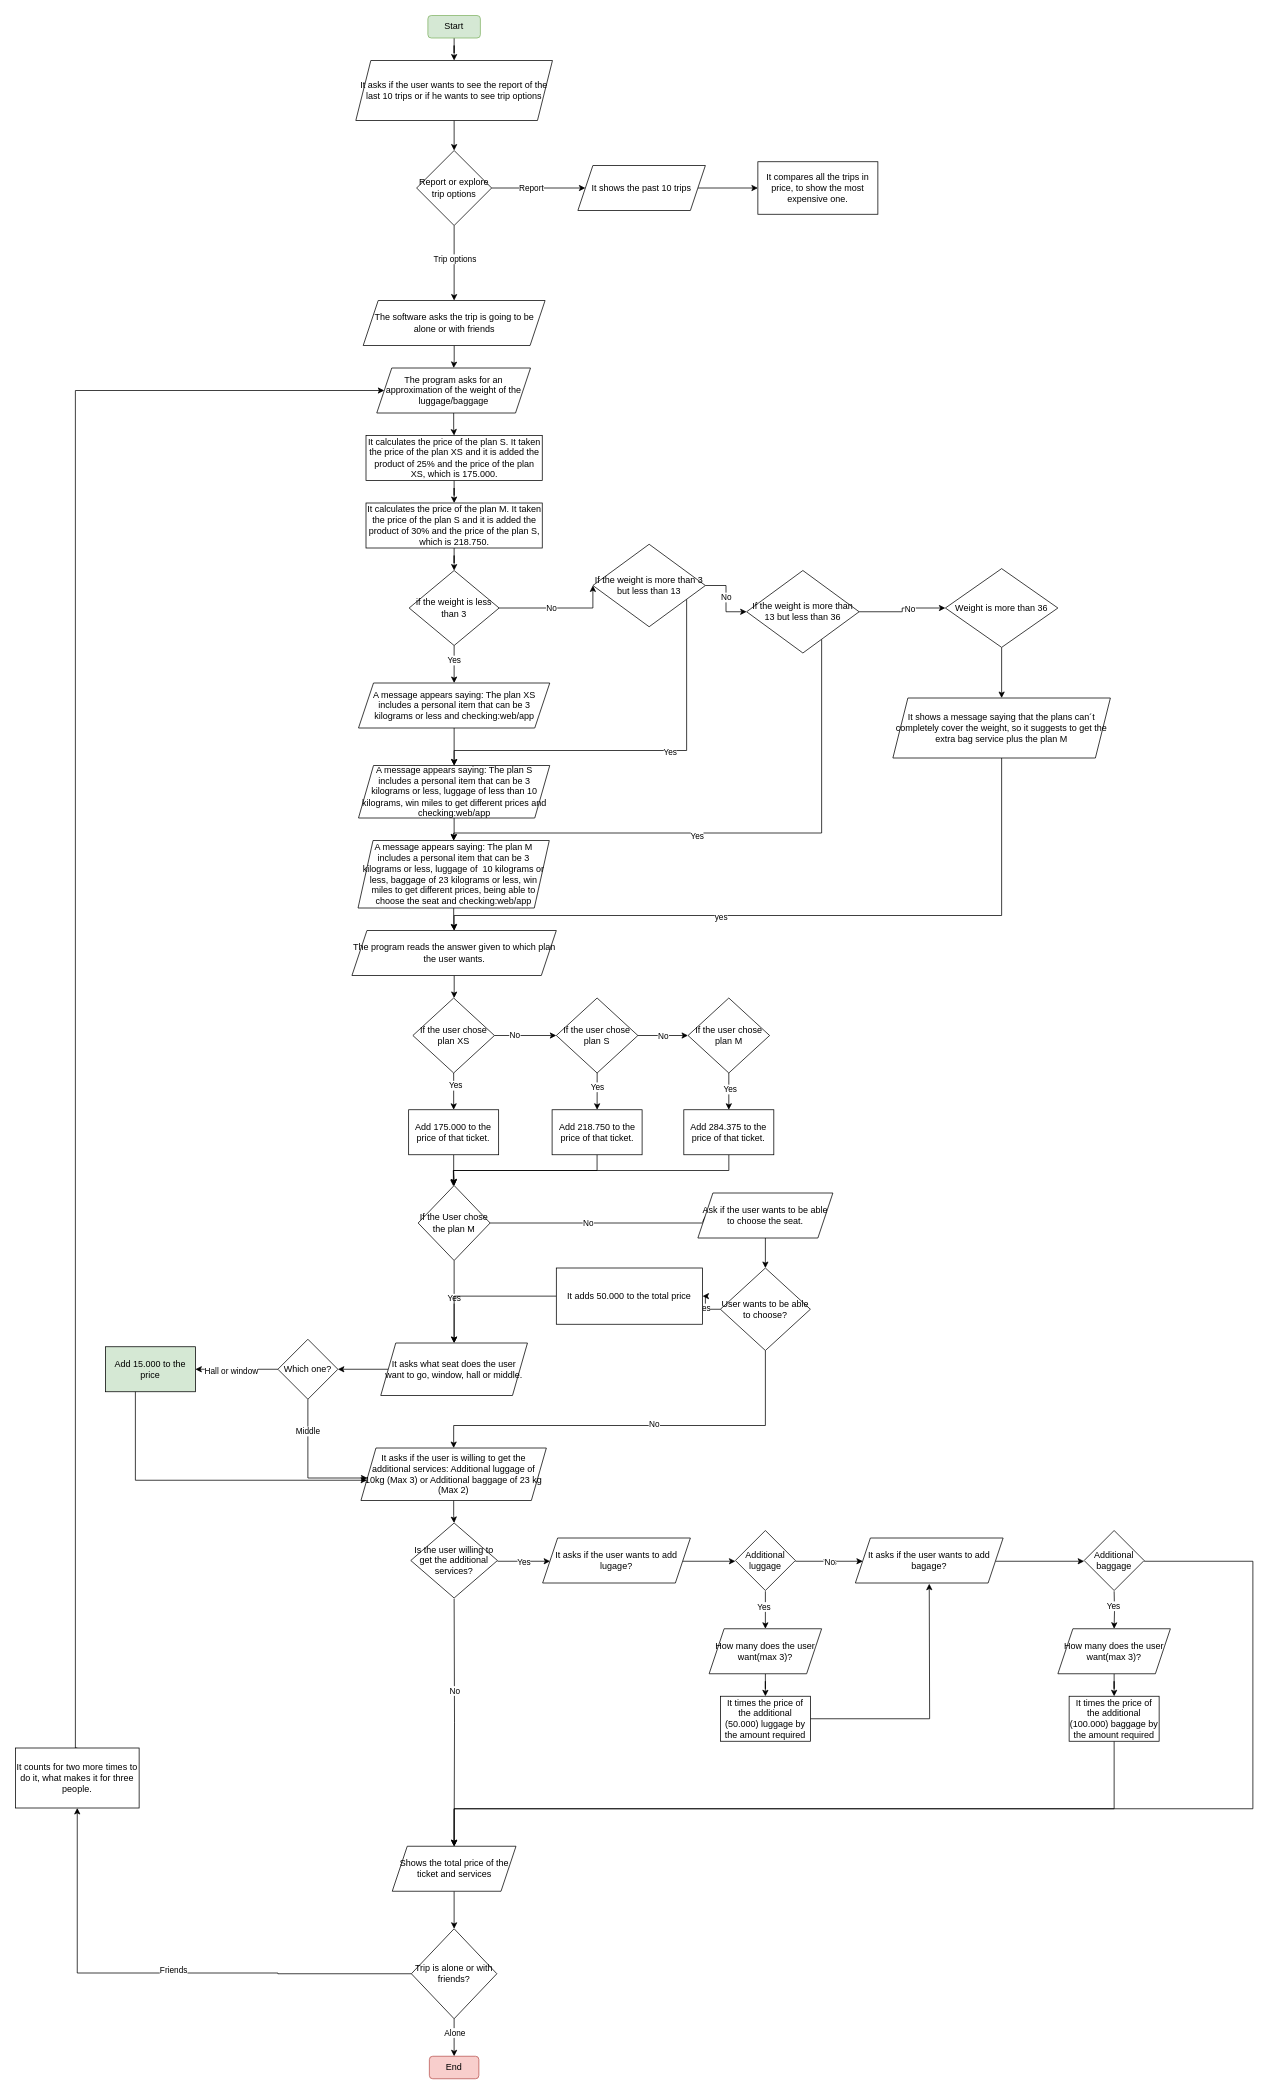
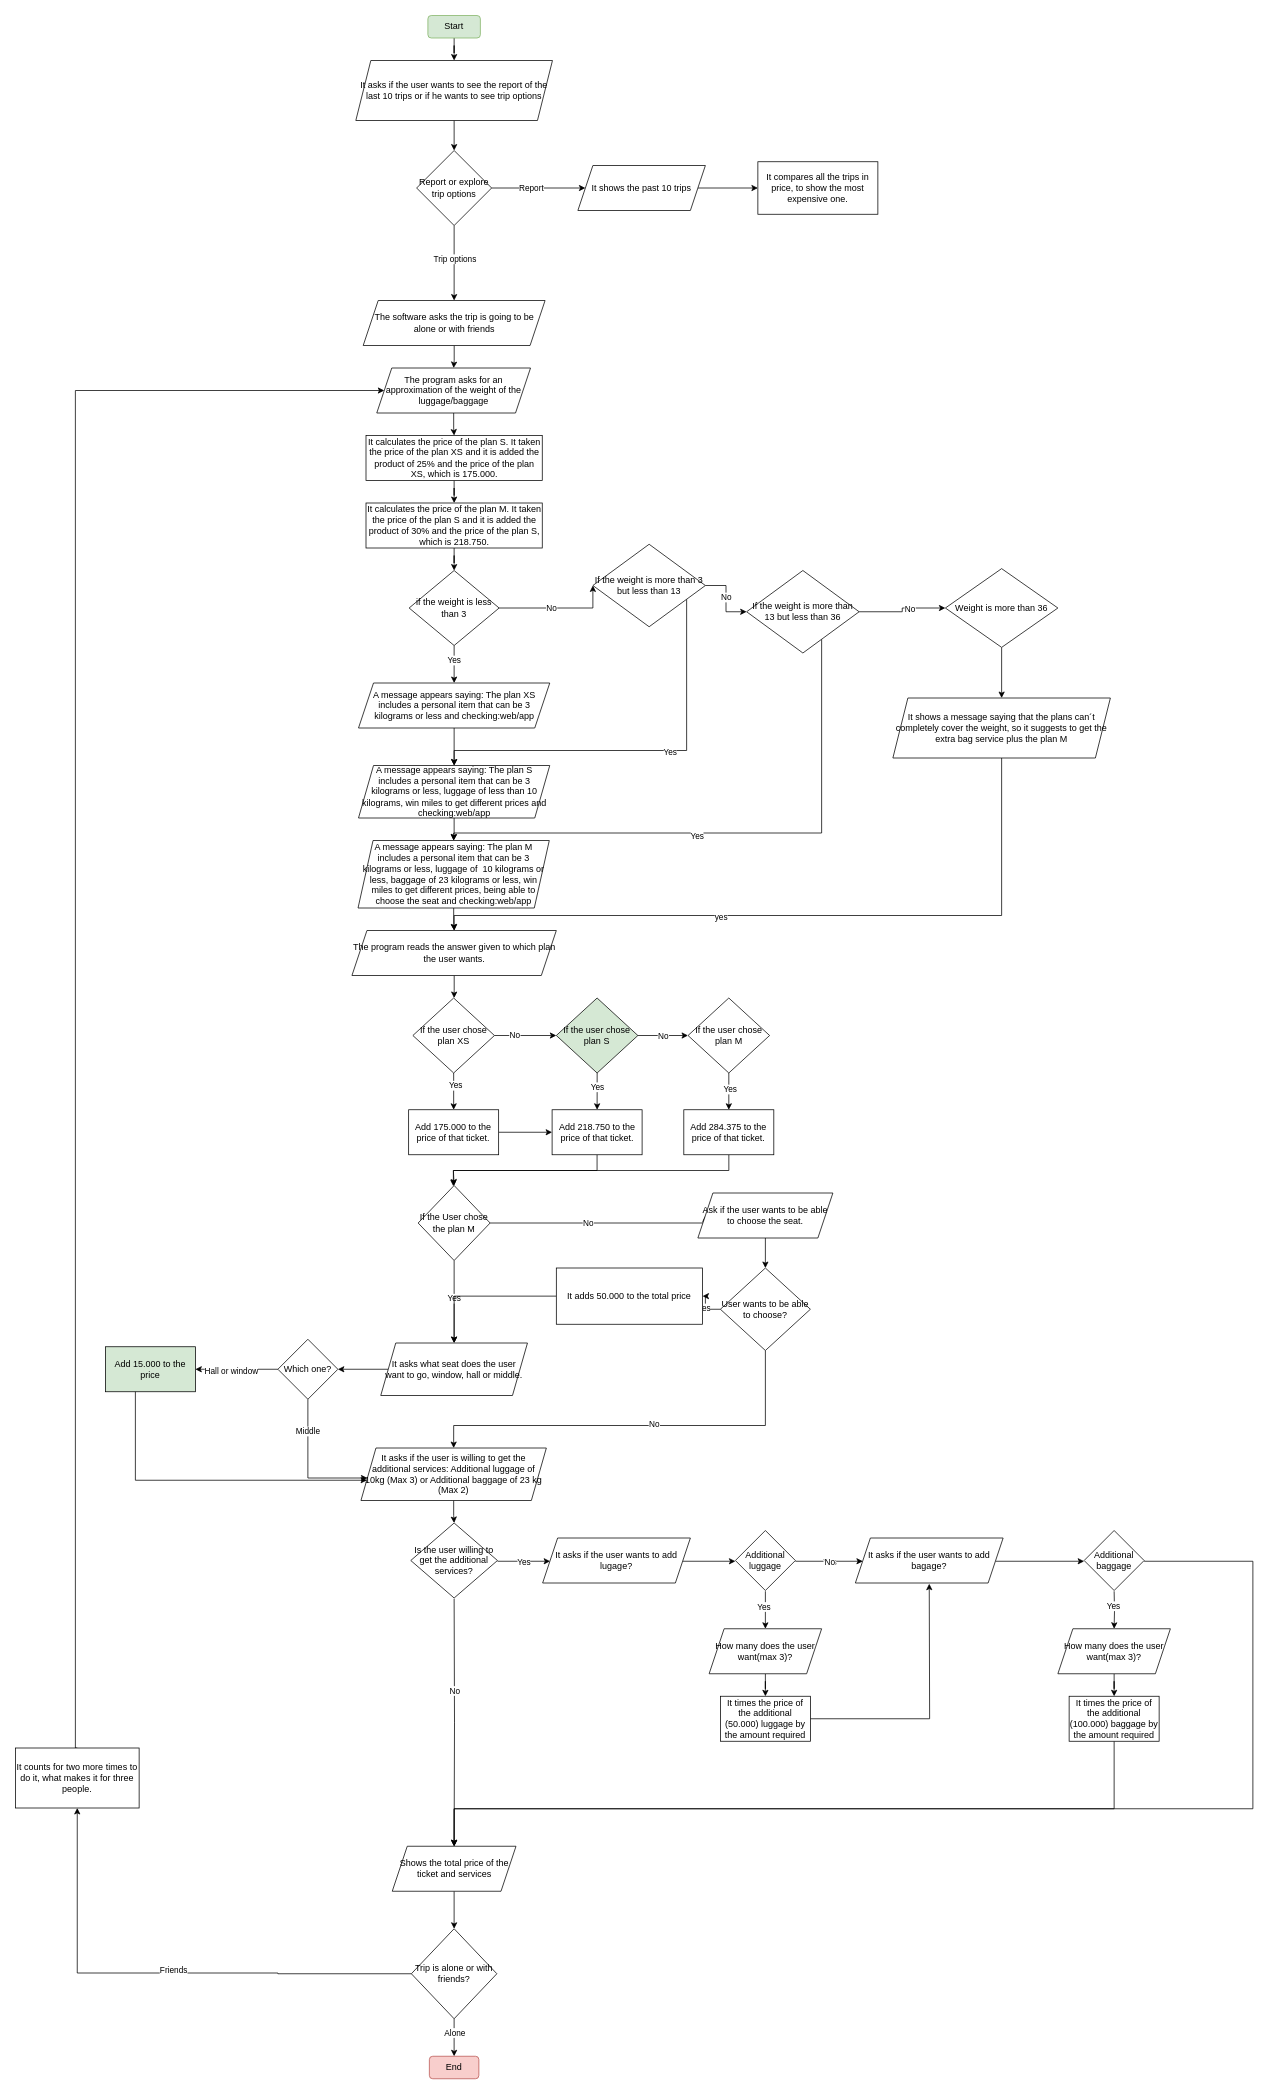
node "If the user chose plan S": fillcolor #ffffff -> #d5e8d4
edge "Add 175.000 to the price of that ticket." -> "If the User chose the plan M": now "Add 175.000 to the price of that ticket." -> "Add 218.750 to the price of that ticket."
